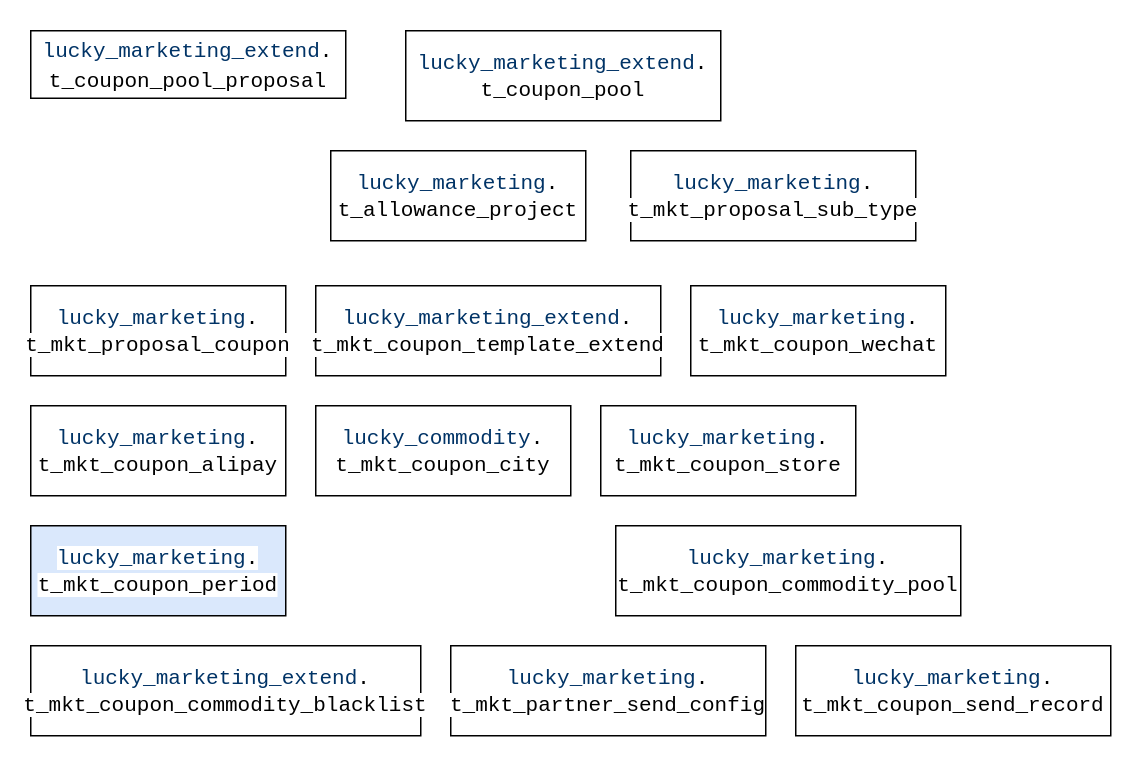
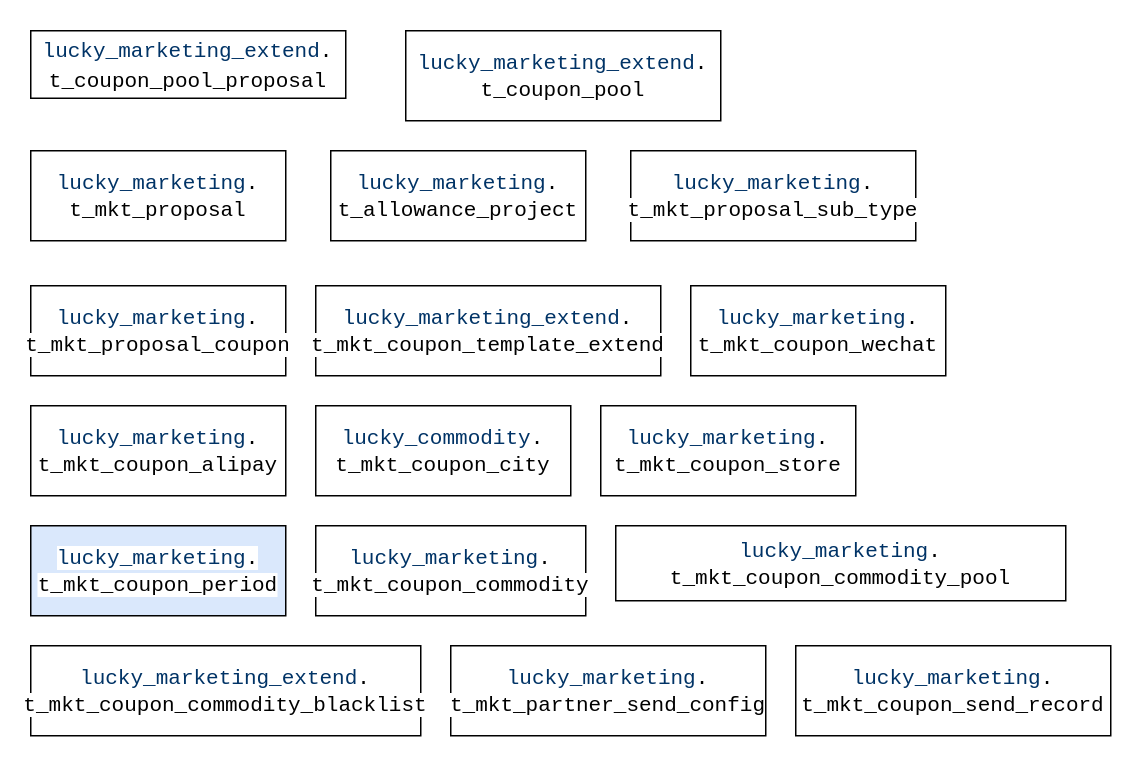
node "lucky_marketing. t_mkt_proposal": added
node "lucky_marketing. t_mkt_coupon_commodity": added
node "lucky_marketing. t_mkt_coupon_commodity_pool": size 345x90 -> 450x75
